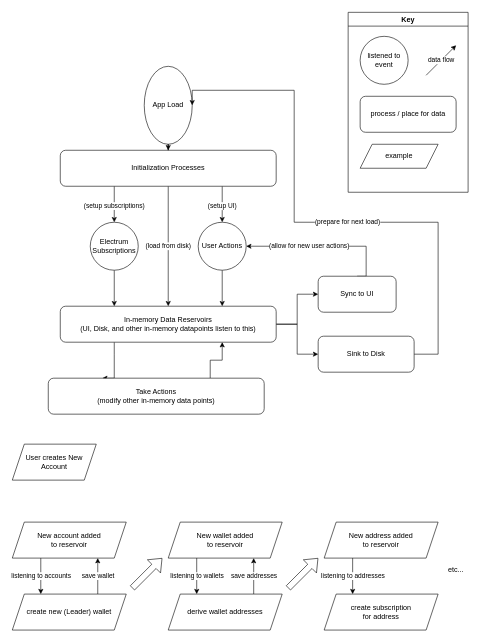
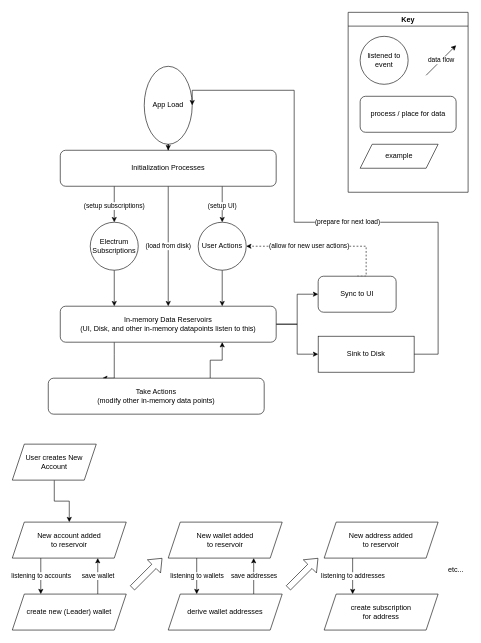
edge "Sync to UI" -> "User Actions": style solid -> dashed
node "Sink to Disk": shape rounded rectangle -> rectangle
edge "User creates New Account" -> "New account added to reservoir": added
